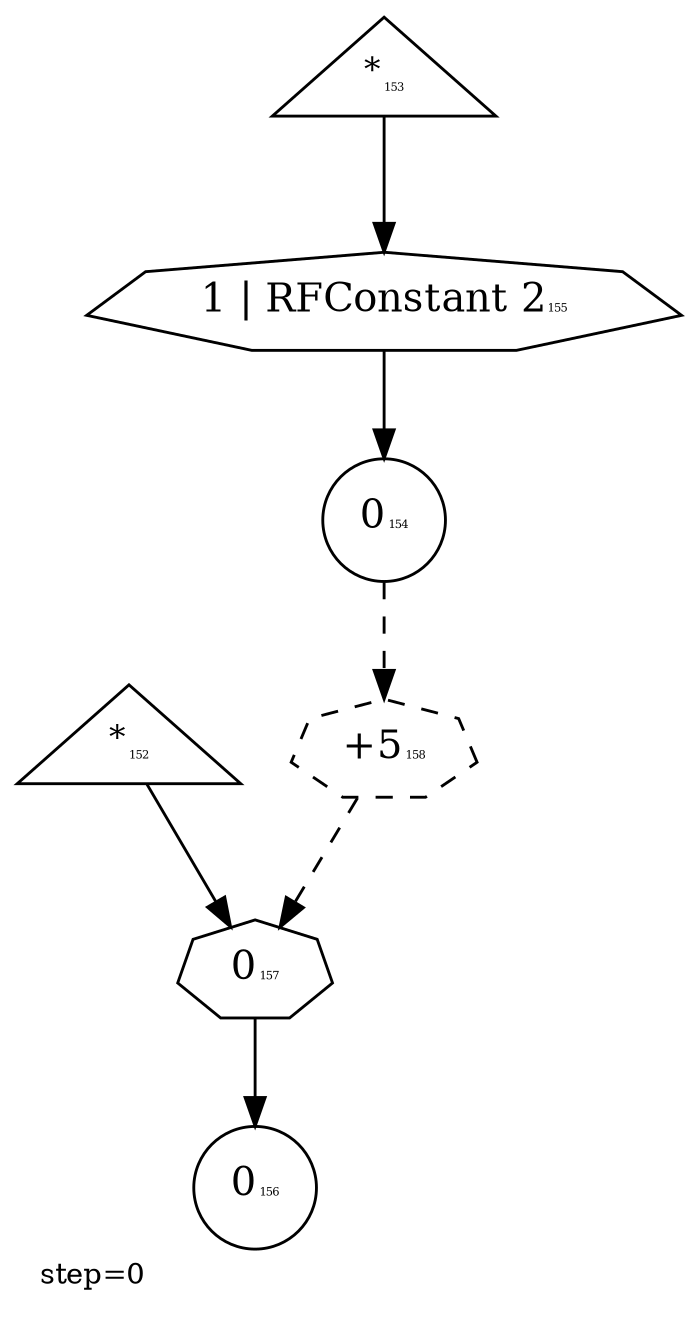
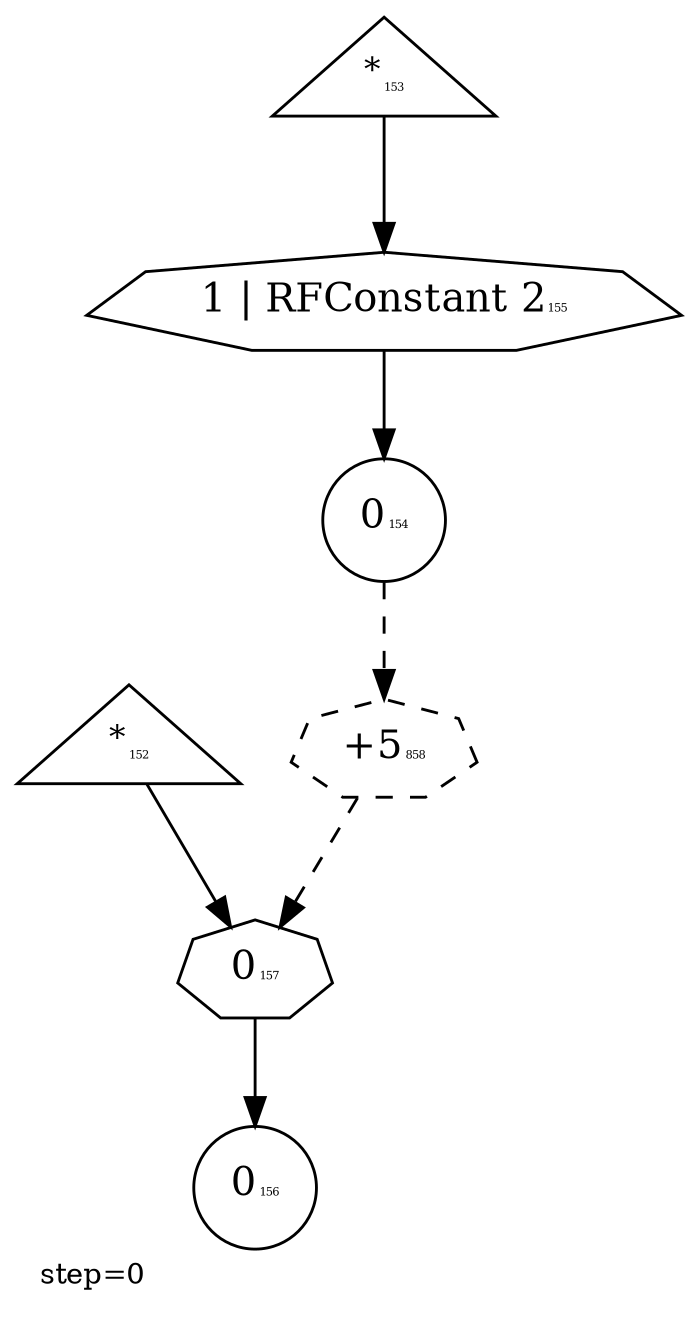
node "+5": text "158" -> "858"
